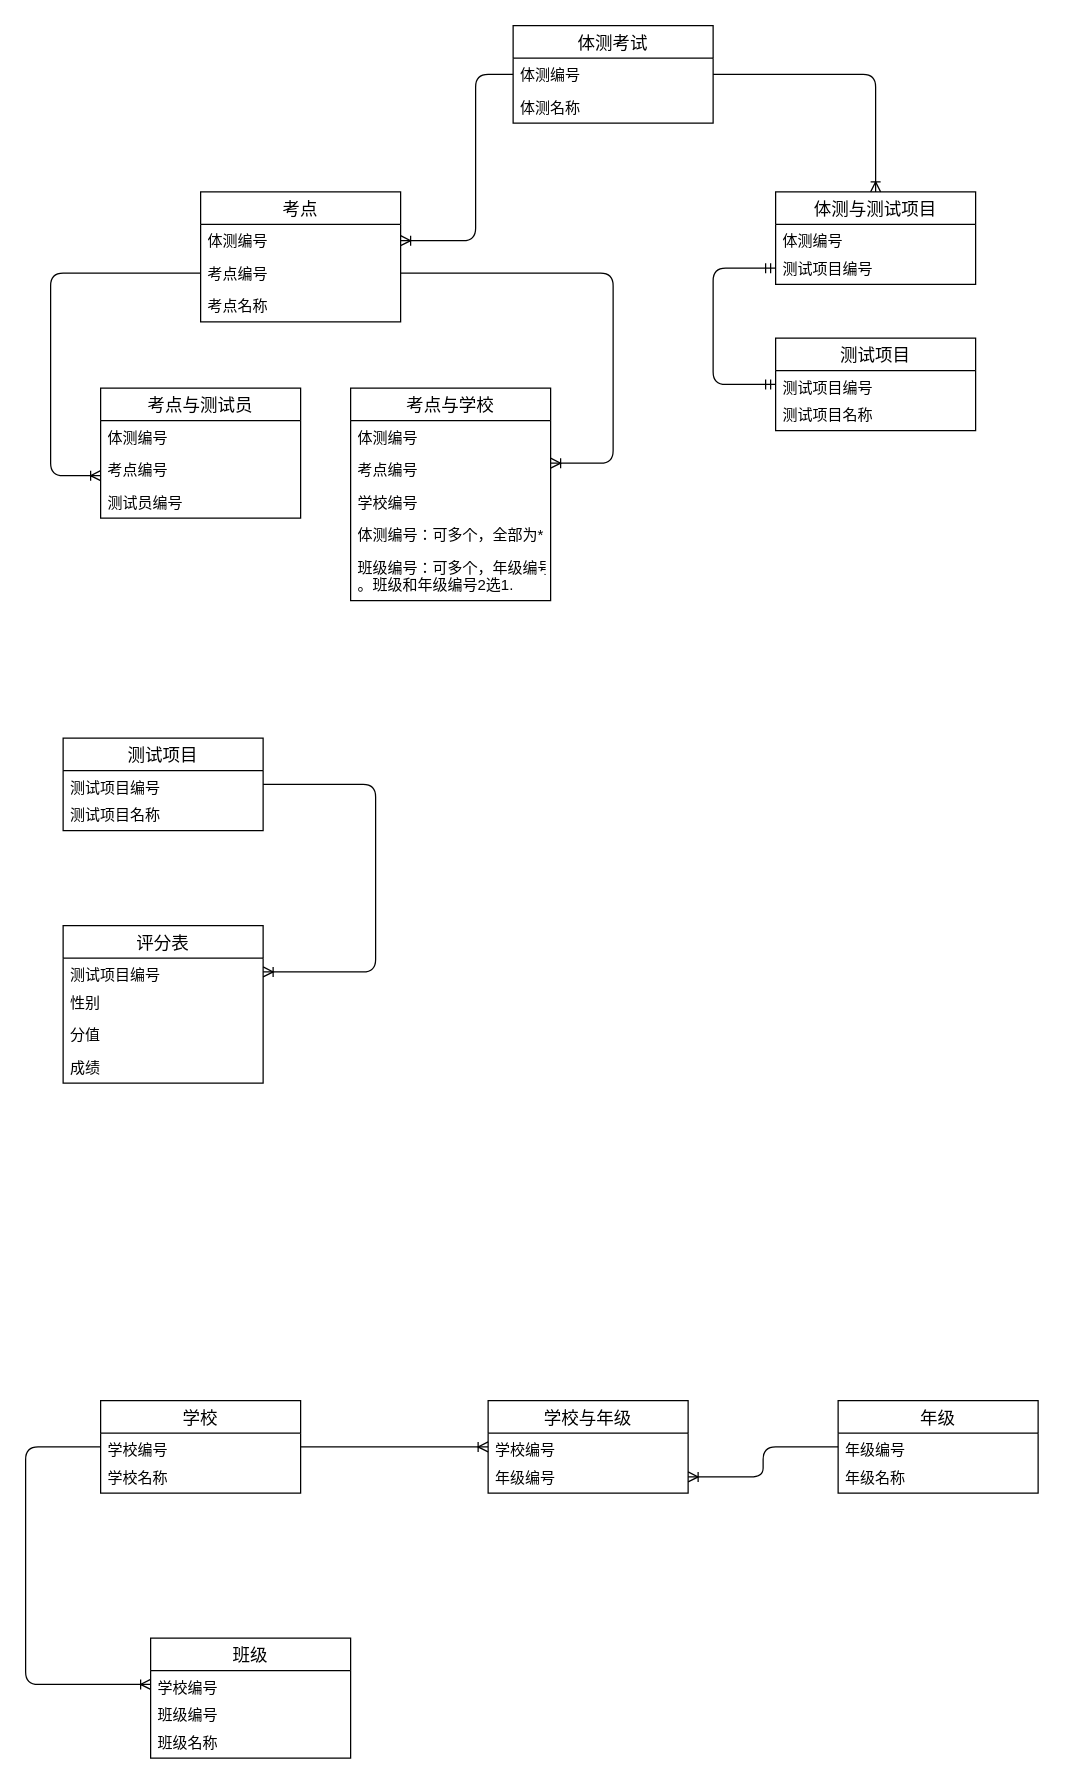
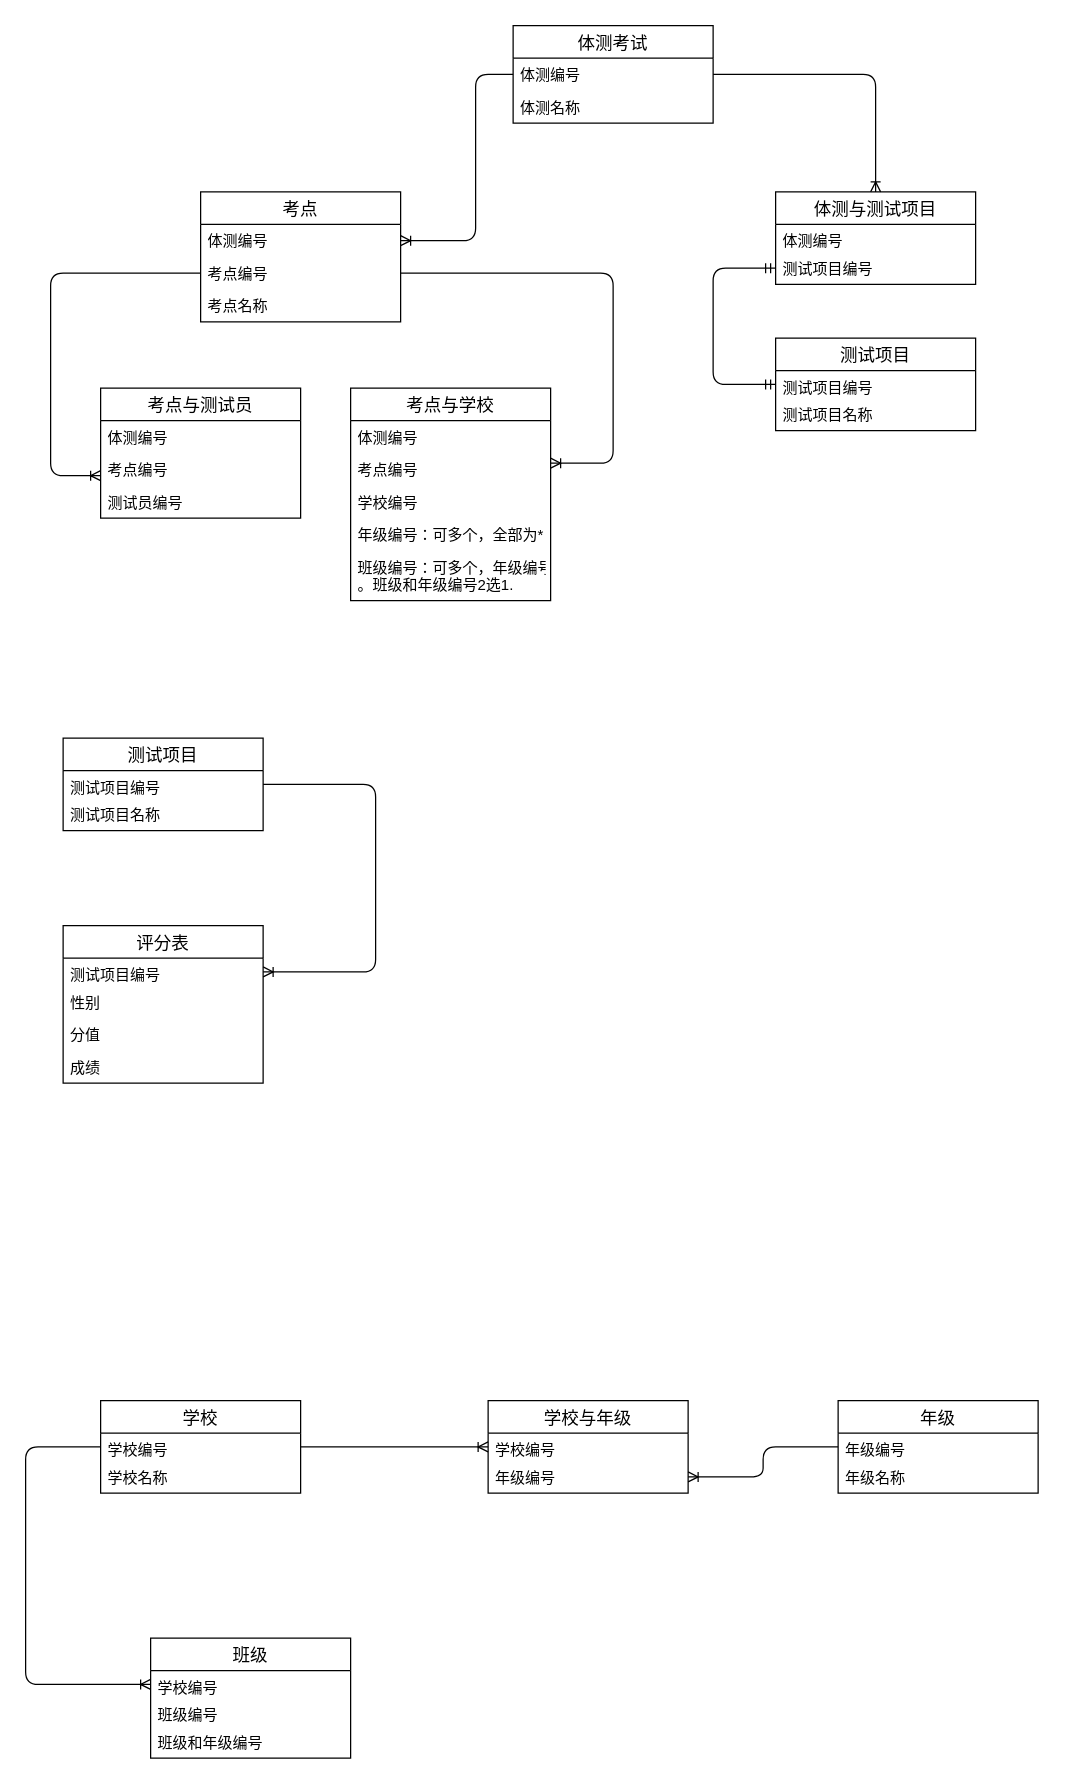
node "体测编号：可多个，全部为*": label "体测编号：可多个，全部为*" -> "年级编号：可多个，全部为*"
node "班级名称": label "班级名称" -> "班级和年级编号"
